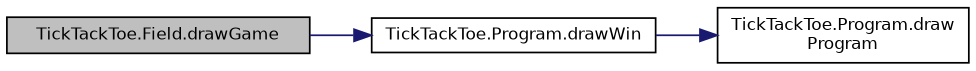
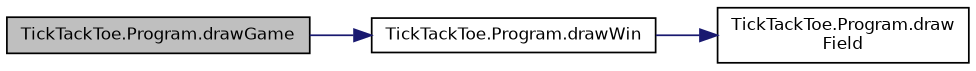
node "TickTackToe.Field.drawGame": label "TickTackToe.Field.drawGame" -> "TickTackToe.Program.drawGame"
node "TickTackToe.Program.draw Program": label "TickTackToe.Program.draw Program" -> "TickTackToe.Program.draw Field"
